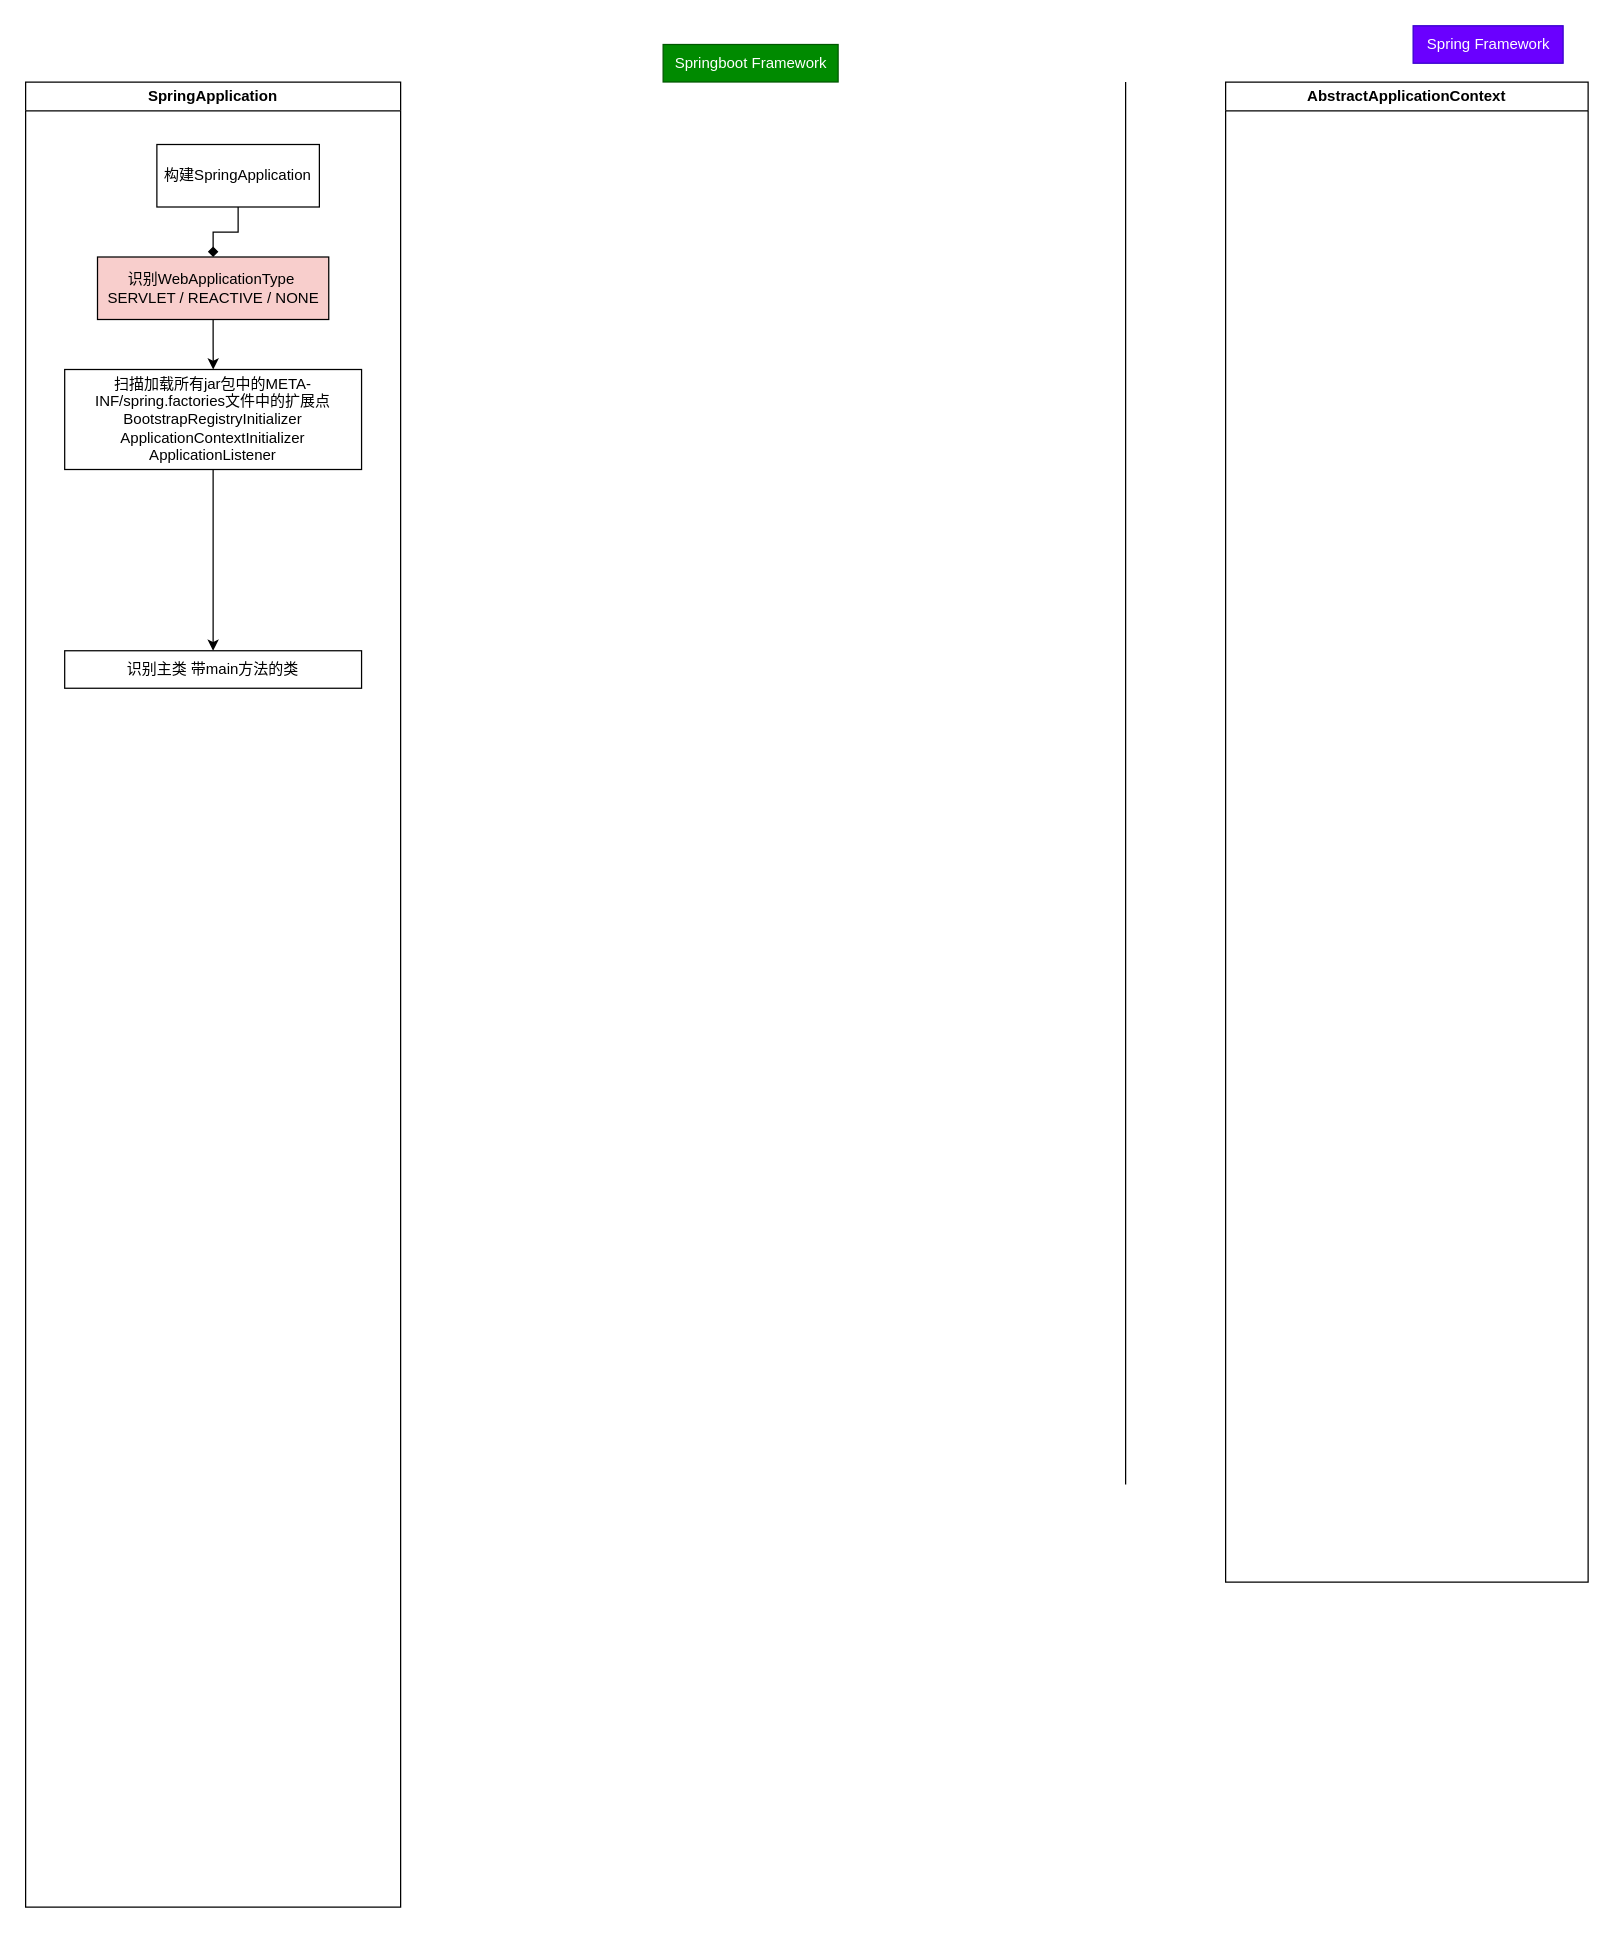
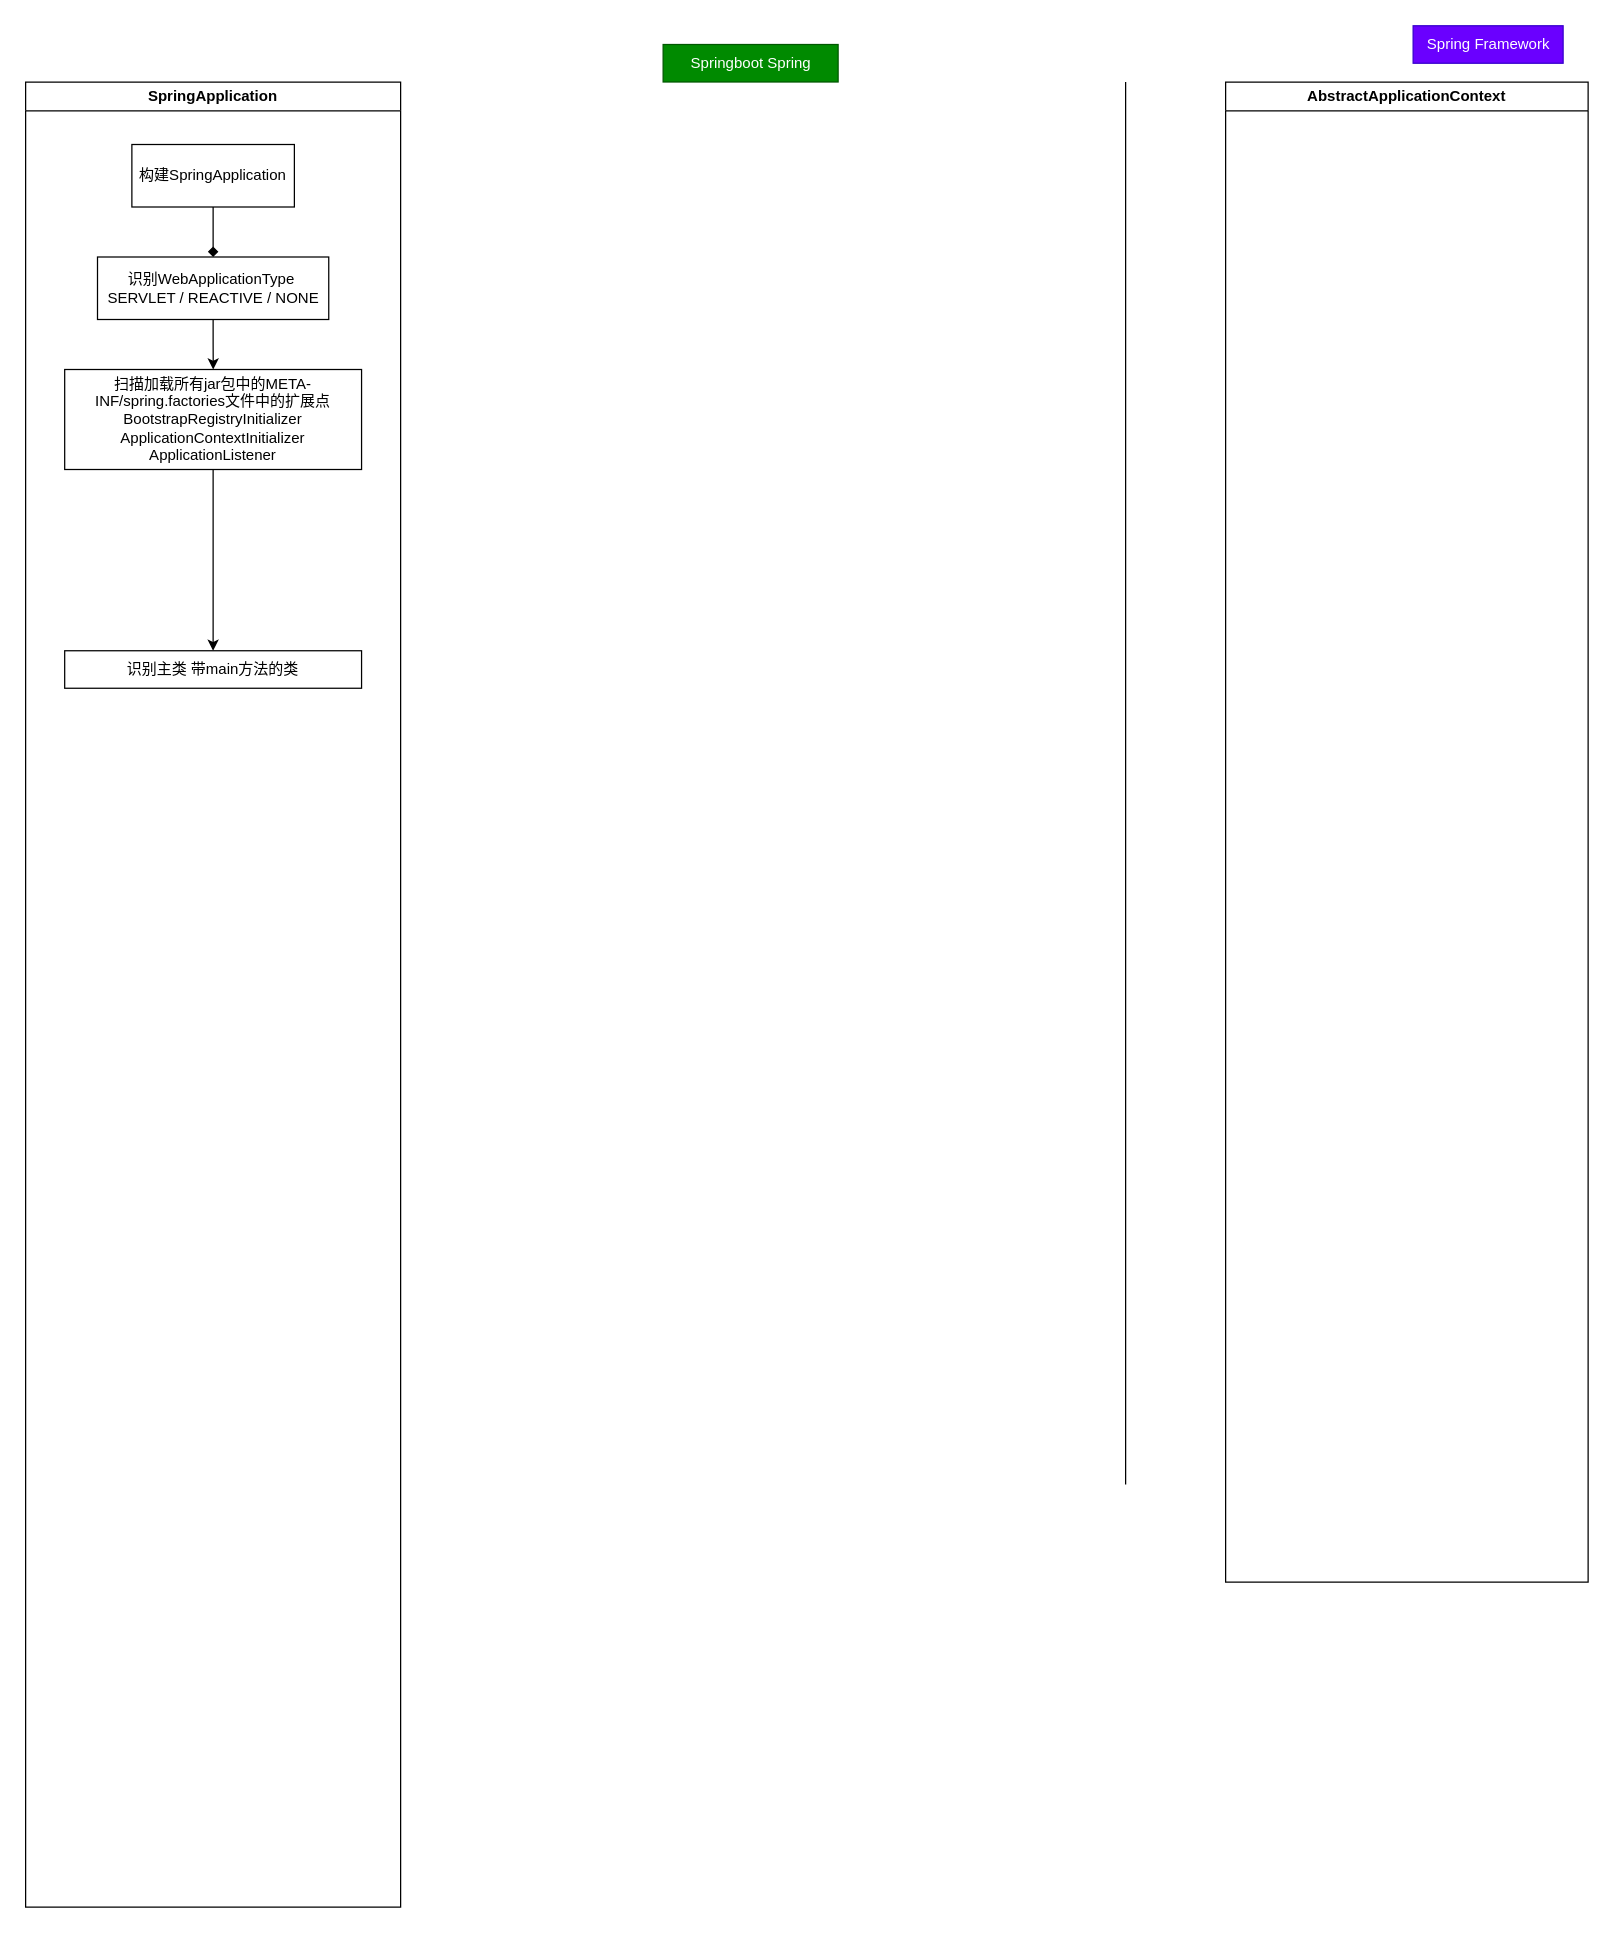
node "Springboot Framework": label "Springboot Framework" -> "Springboot Spring"
node "构建SpringApplication": moved (238, 176) -> (213, 176)
node "识别WebApplicationType SERVLET / REACTIVE / NONE": fillcolor #f8cecc -> #ffffff
